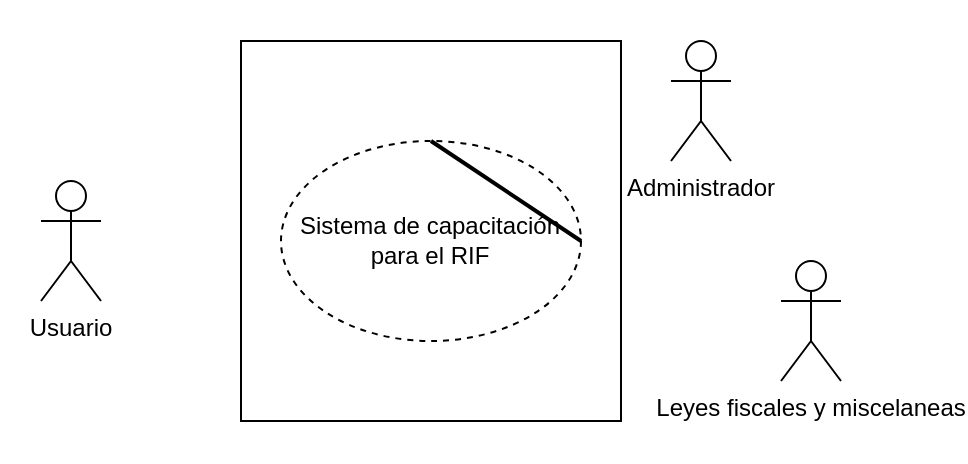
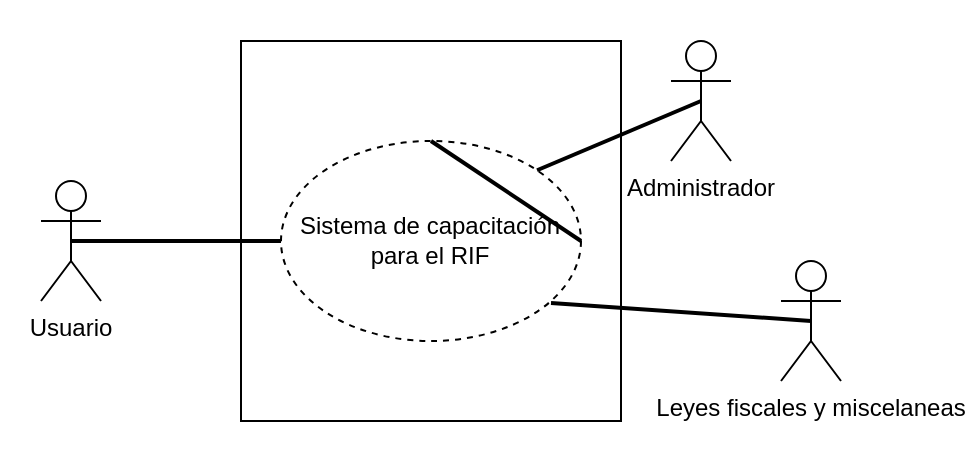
edge "Administrador" -- "Sistema de capacitación para el RIF": added
edge "Usuario" -- "Sistema de capacitación para el RIF": added
edge "Sistema de capacitación para el RIF" -- "Leyes fiscales y miscelaneas": added
